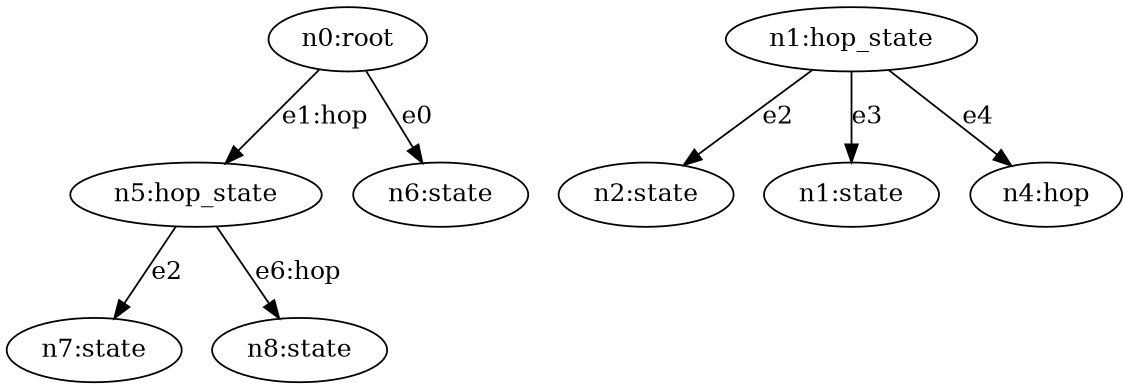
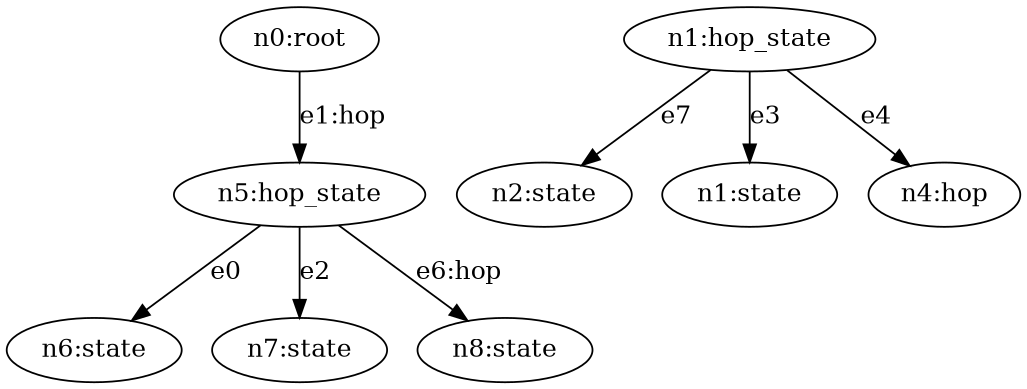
edge "n0:root" -> "n6:state": now "n5:hop_state" -> "n6:state"
edge "n1:hop_state" -> "n2:state": label "e2" -> "e7"
